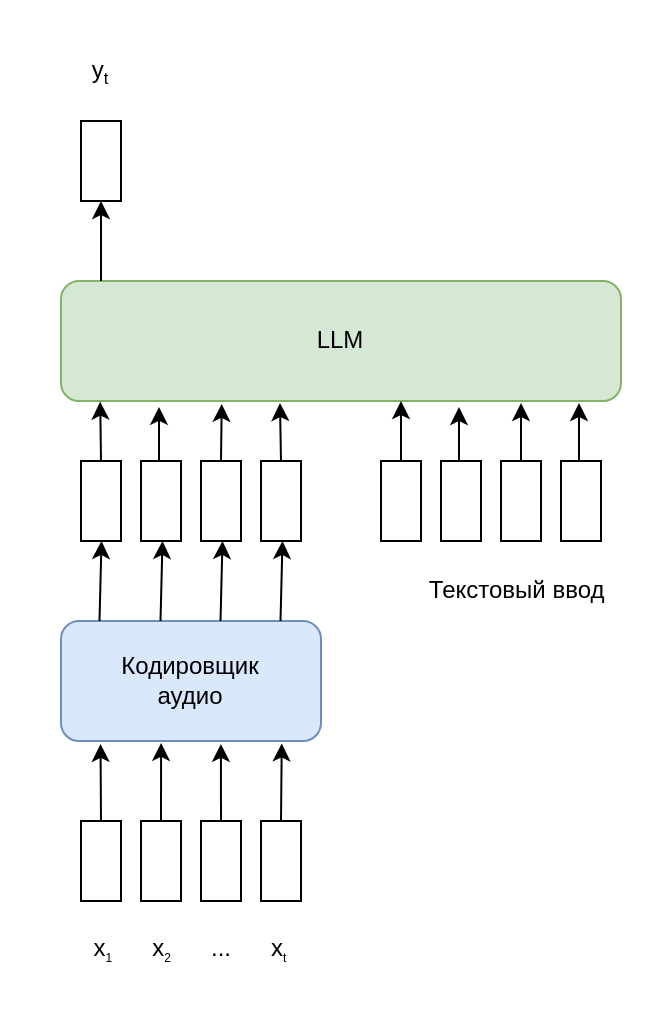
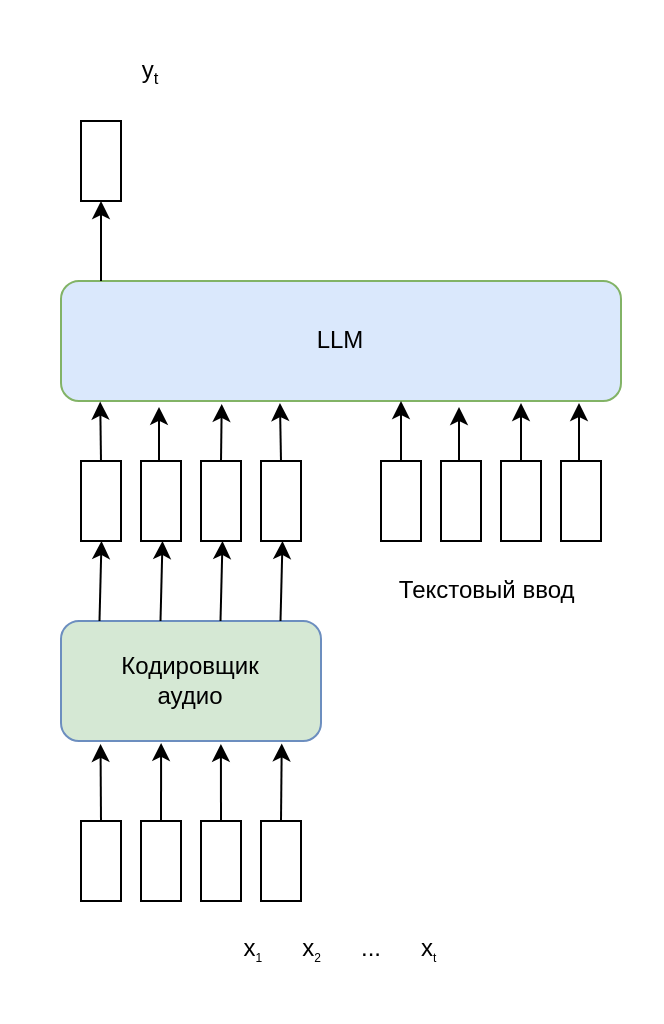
node "yt": moved (101, 71) -> (151, 71)
node "LLM": fillcolor #d5e8d4 -> #dae8fc
node "Текстовый ввод": moved (521, 591) -> (491, 591)
node "Кодировщик аудио": fillcolor #dae8fc -> #d5e8d4
node "x1 x2 ... xt": moved (191, 951) -> (341, 951)
